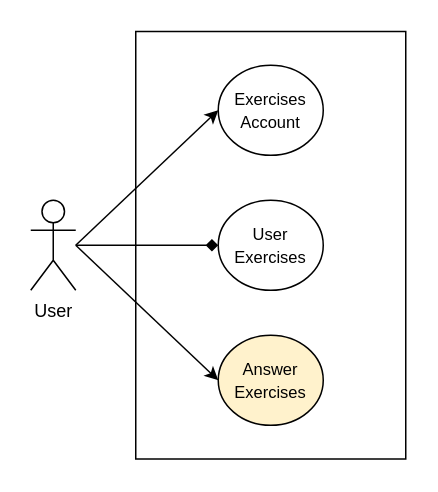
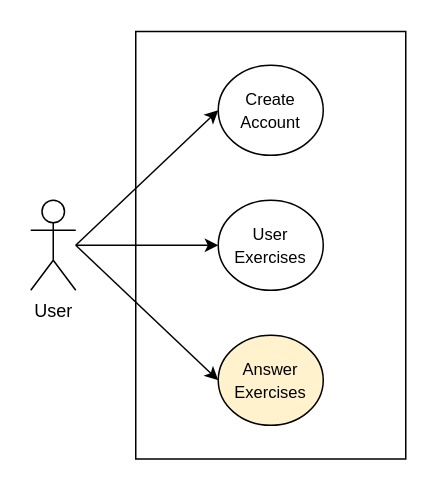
node "Exercises Account": label "Exercises Account" -> "Create Account"
edge "User" -> "User Exercises": arrowhead diamond -> classic
